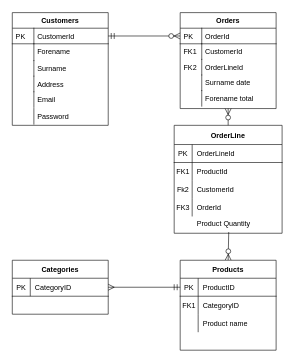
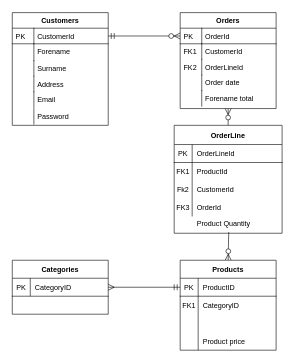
node "Surname date": label "Surname date" -> "Order date"
node "Product name": removed
node "Product price": added
